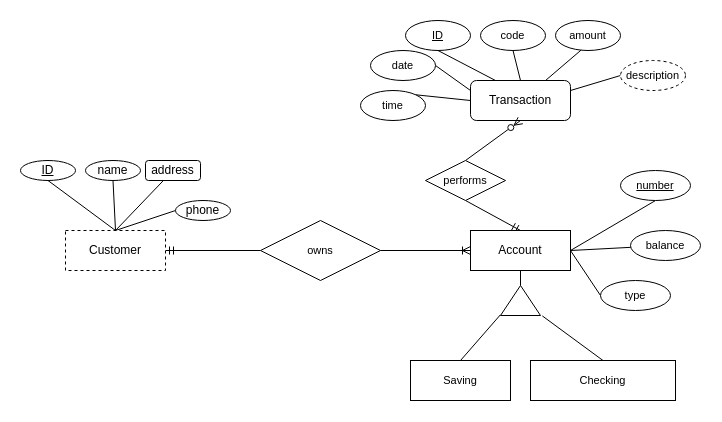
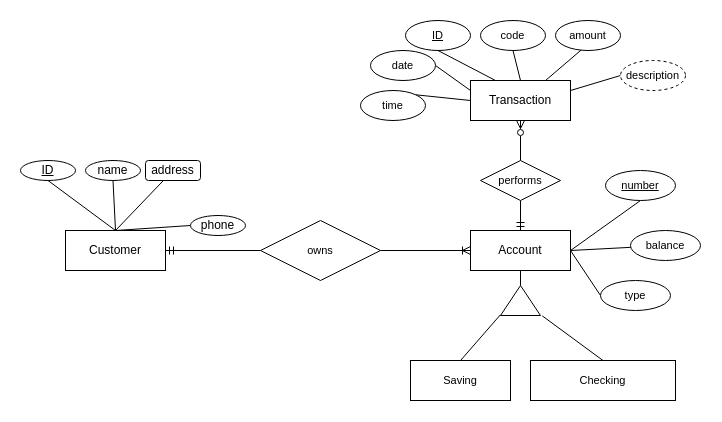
node "Transaction": shape rounded rectangle -> rectangle
node "performs": moved (466, 181) -> (521, 181)
node "number": moved (656, 186) -> (641, 186)
node "phone": moved (203, 211) -> (218, 226)
node "Customer": style dashed -> solid
